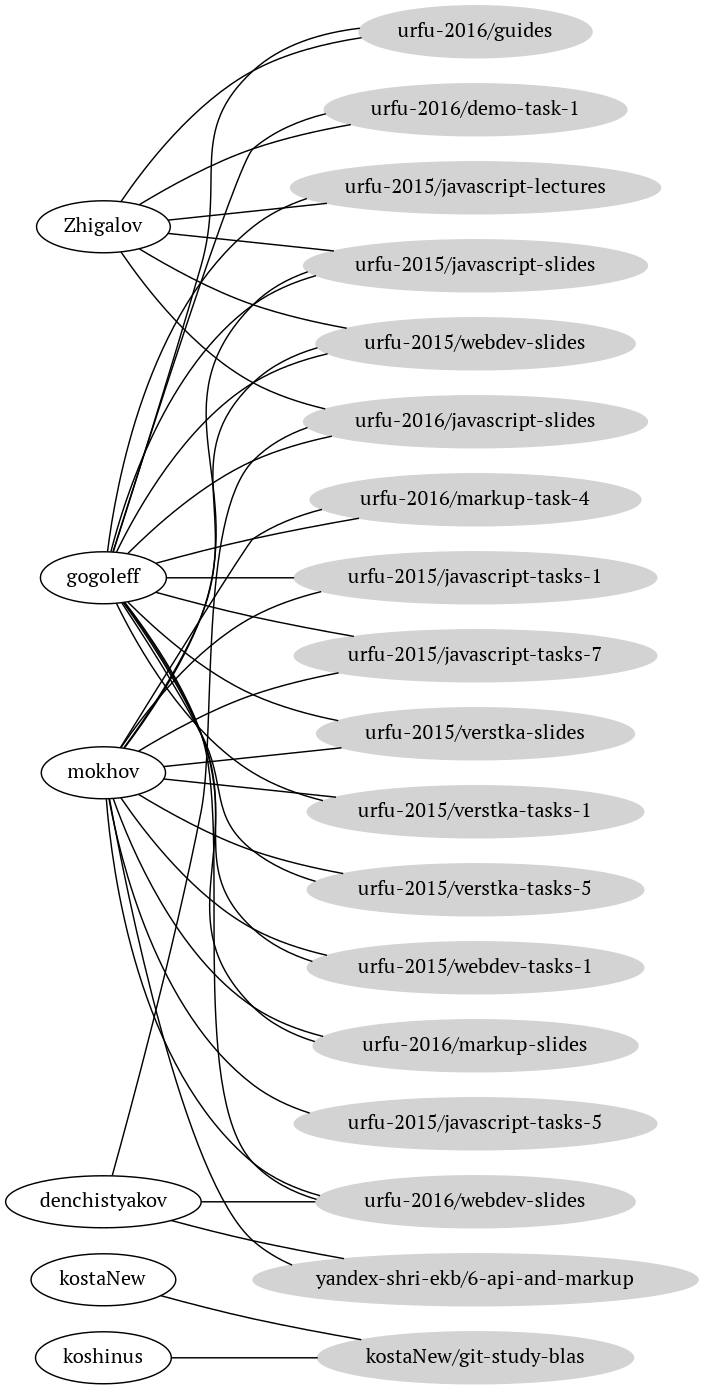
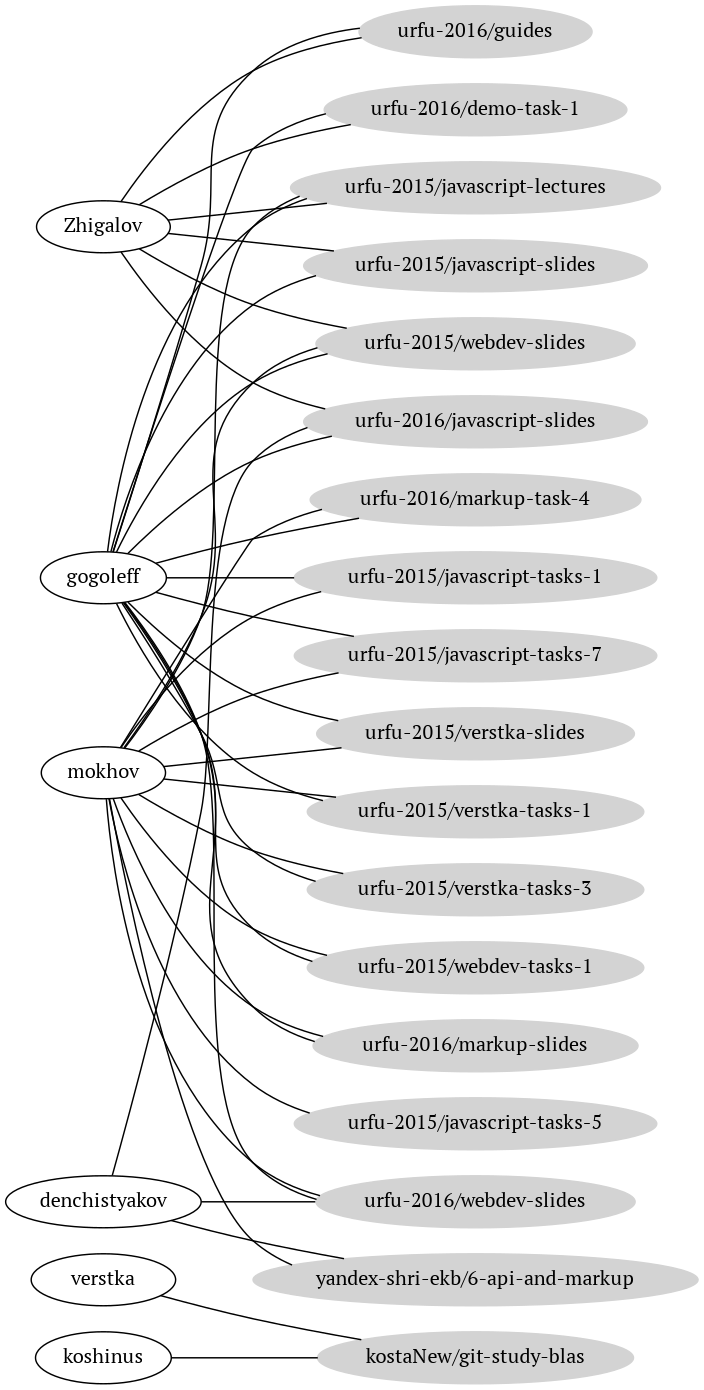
edge "urfu-2015/javascript-slides" -- "mokhov": now "urfu-2015/javascript-lectures" -- "mokhov"
node "urfu-2015/verstka-tasks-5": label "urfu-2015/verstka-tasks-5" -> "urfu-2015/verstka-tasks-3"
node "kostaNew": label "kostaNew" -> "verstka"
